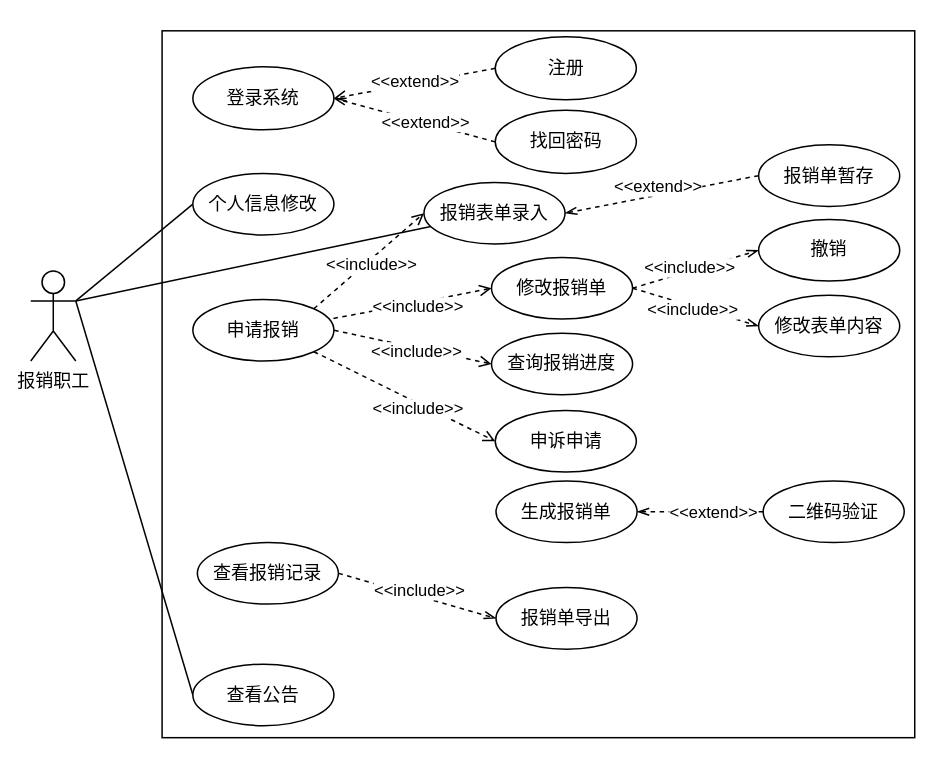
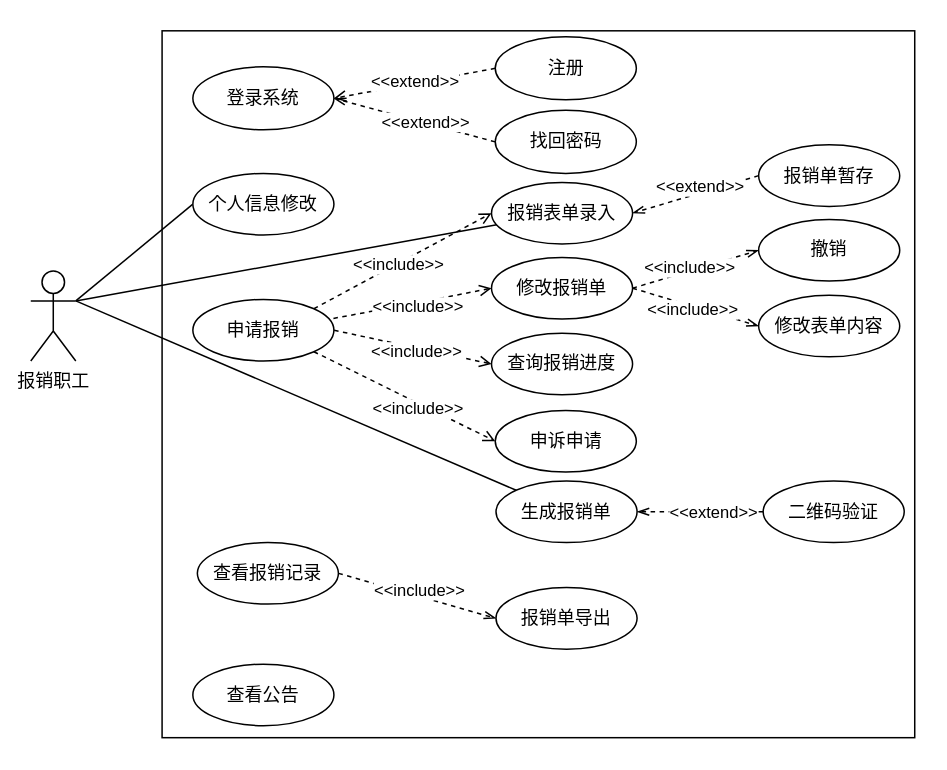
node "报销表单录入": moved (494, 213) -> (562, 213)
edge "报销职工" -- "查看公告": now "报销职工" -- "生成报销单"
